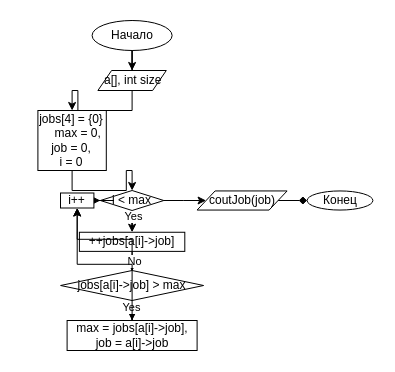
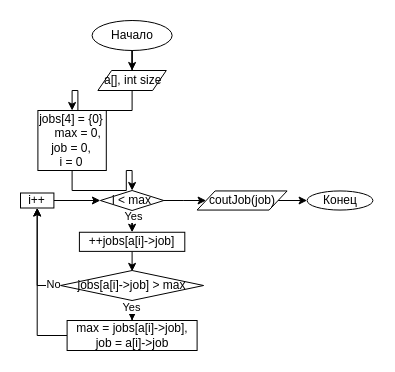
node "i++": moved (77, 201) -> (37, 201)
edge "coutJob(job)" -> "Конец": arrowhead diamond -> classic
